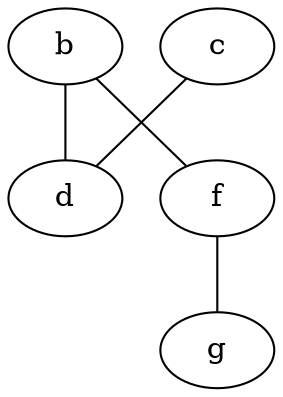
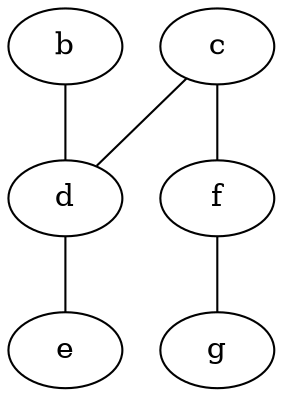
edge "b" -- "f": now "c" -- "f"
node "e": added
